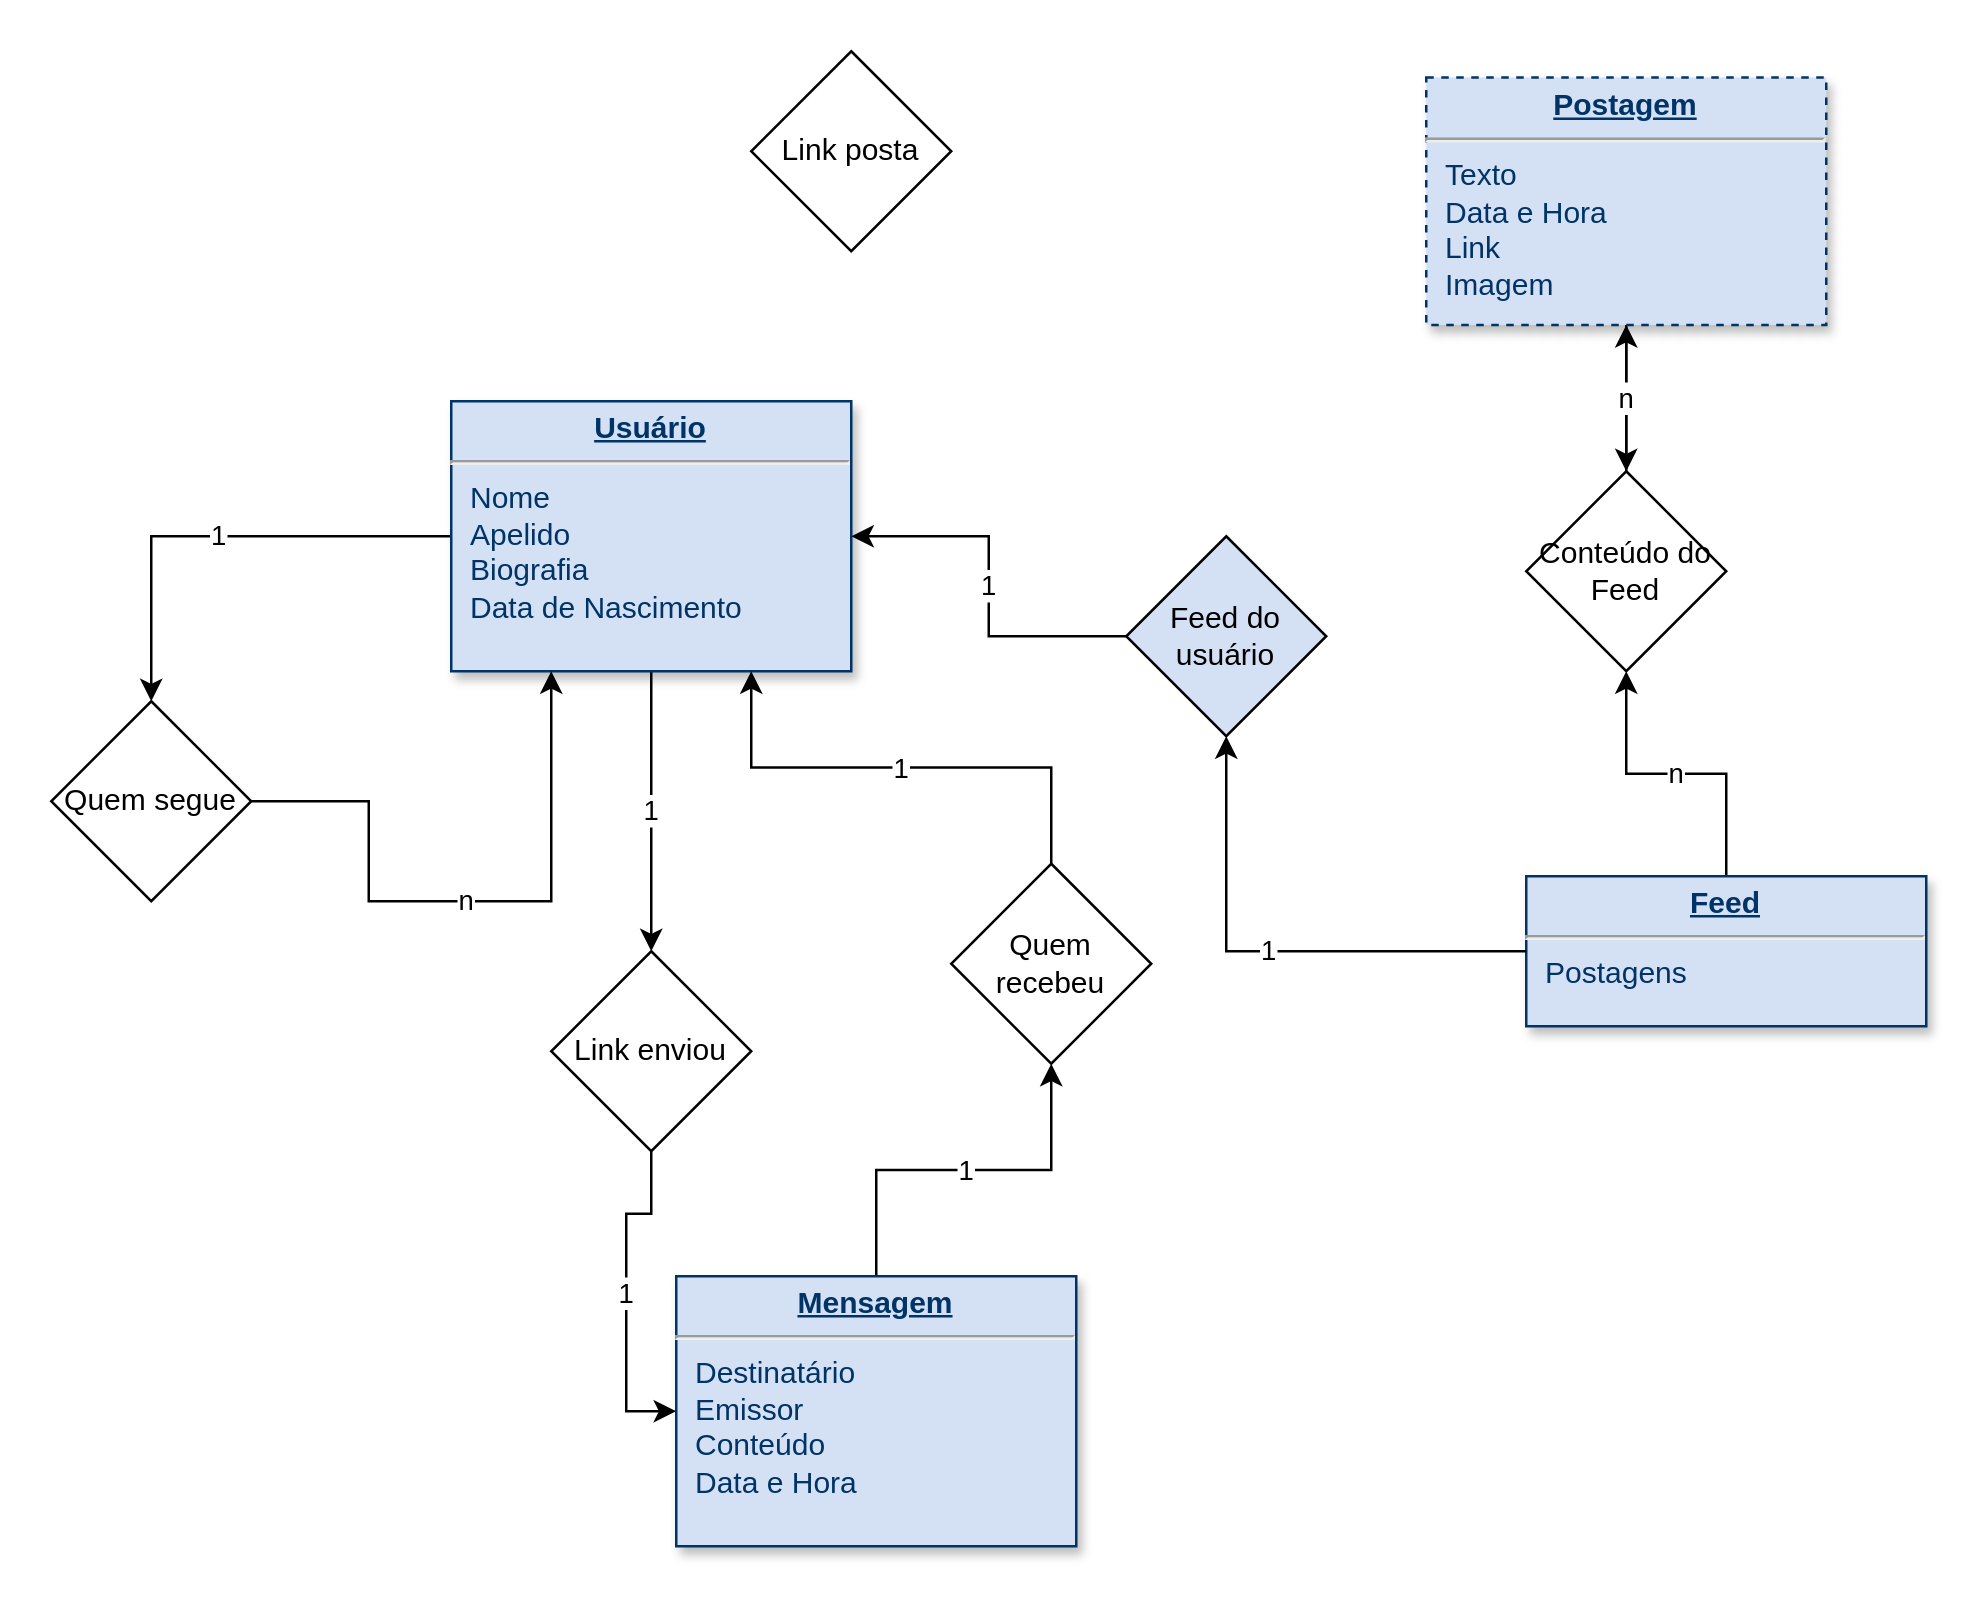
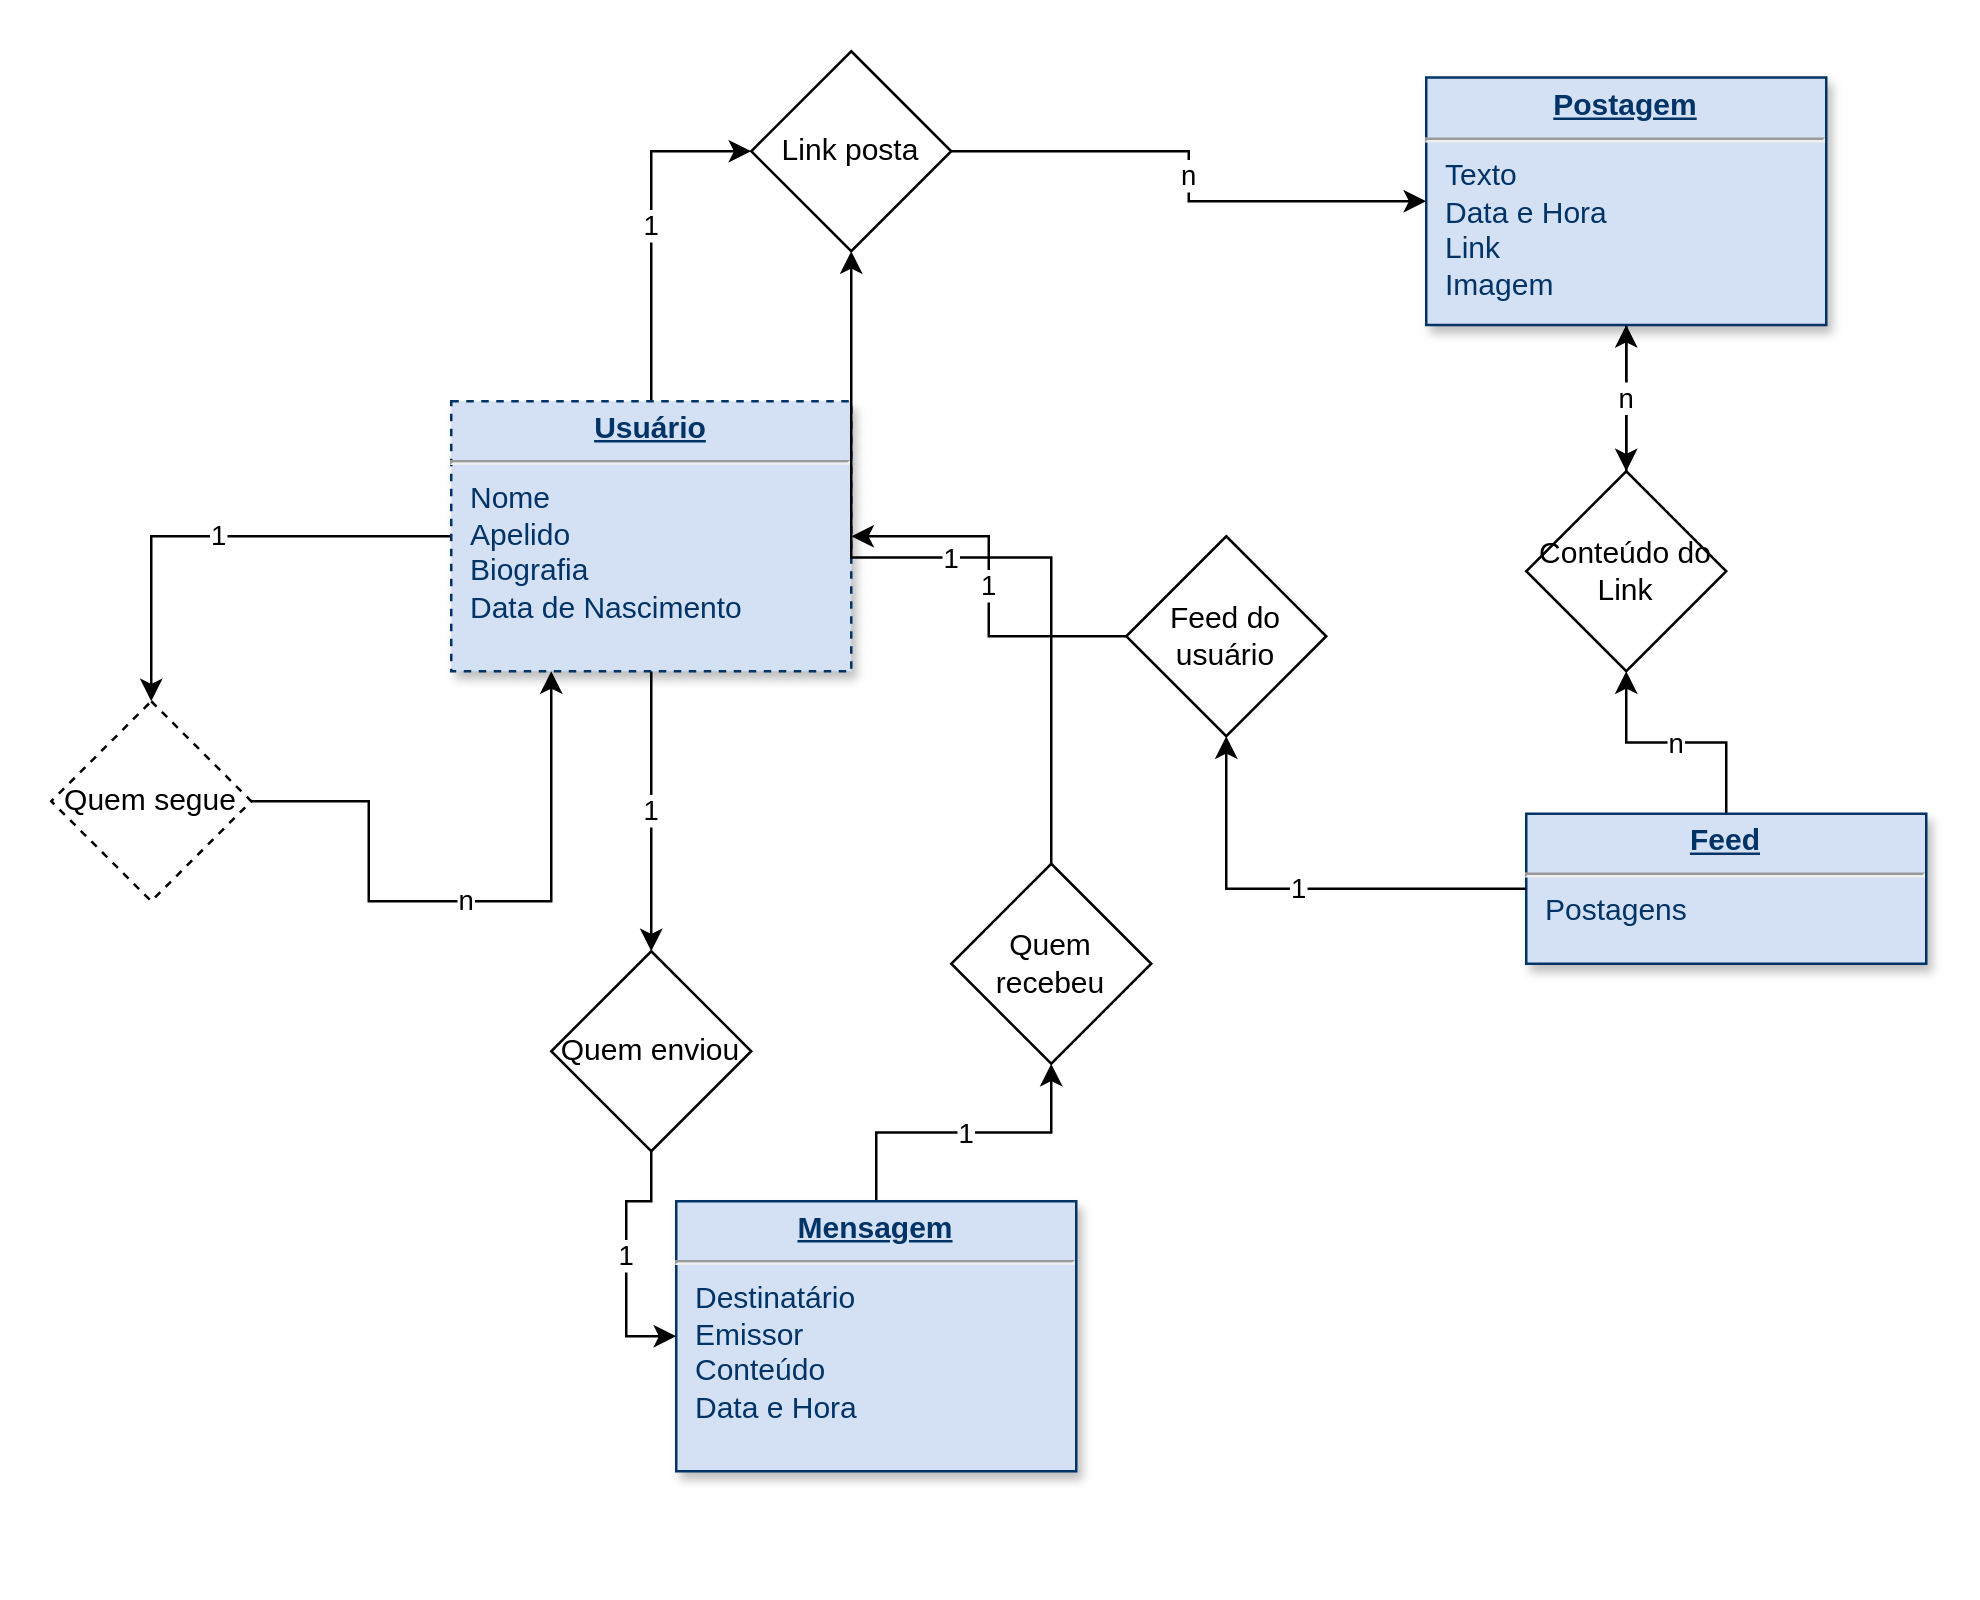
edge "Link posta" -> "Postagem Texto Data e Hora Link Imagem": added, label "n"
node "Postagem Texto Data e Hora Link Imagem": style dashed -> solid
edge "Usuário Nome Apelido Biografia Data de Nascimento" -> "Link posta": added, label "1"
node "Usuário Nome Apelido Biografia Data de Nascimento": style solid -> dashed
node "Conteúdo do Feed": label "Conteúdo do Feed" -> "Conteúdo do Link"
node "Feed do usuário": fillcolor #d4e1f5 -> #ffffff
edge "Quem recebeu" -> "Usuário Nome Apelido Biografia Data de Nascimento": now "Quem recebeu" -> "Link posta"
node "Quem segue": style solid -> dashed
node "Feed Postagens": moved (1726, 951) -> (1726, 889)
node "Link enviou": label "Link enviou" -> "Quem enviou"
node "Mensagem Destinatário Emissor Conteúdo Data e Hora": moved (876, 1411) -> (876, 1336)
